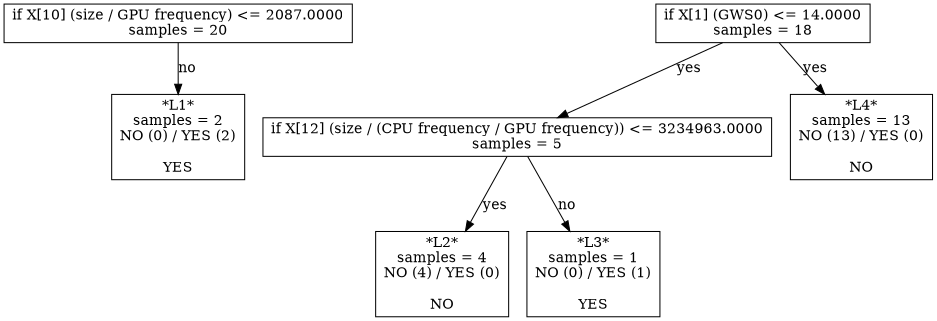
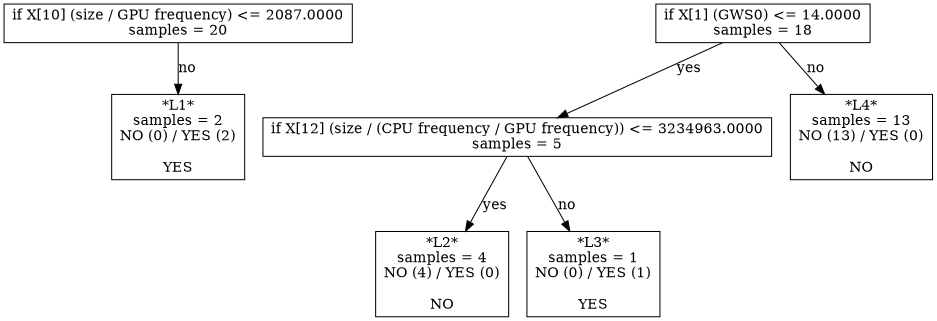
edge "if X[1] (GWS0) <= 14.0000 samples = 18" -> "*L4* samples = 13 NO (13) / YES (0) NO": label "yes" -> "no"
